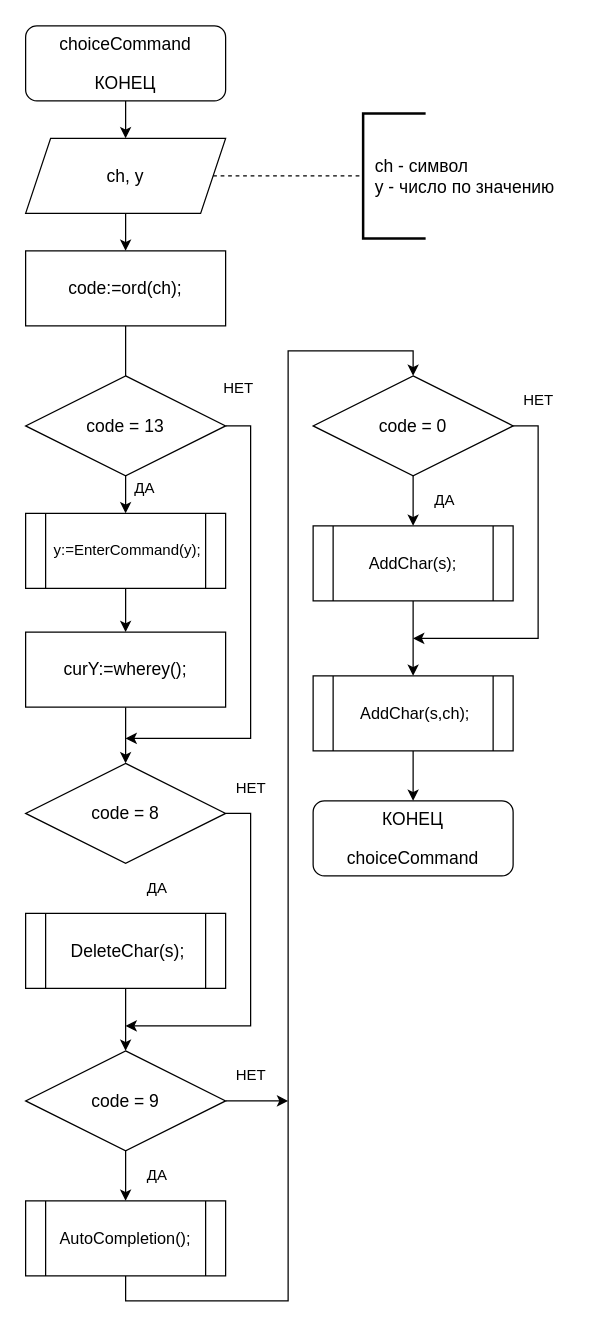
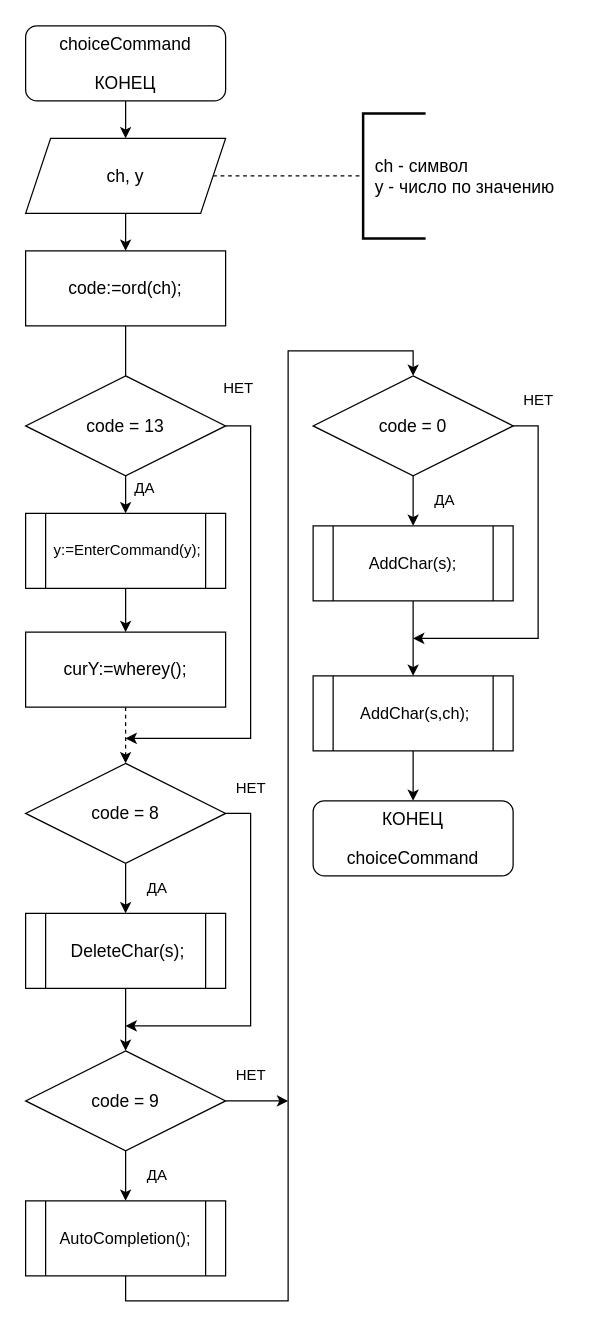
edge "curY:=wherey();" -> "code = 8": style solid -> dashed
edge "code = 8" -> "DeleteChar(s);": added
